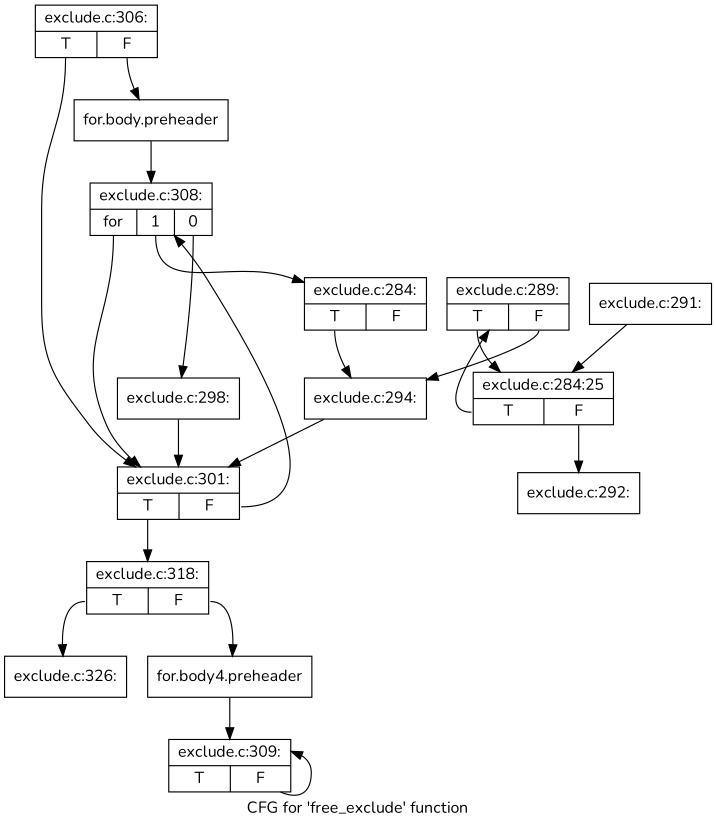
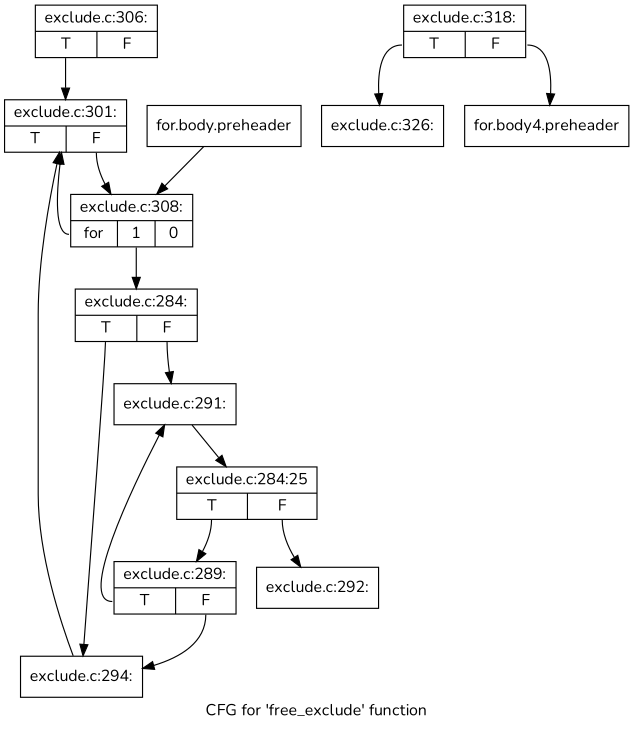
edge "exclude.c:306:" -> "for.body.preheader": removed
edge "exclude.c:289:" -> "exclude.c:284:25": now "exclude.c:289:" -> "exclude.c:291:"
edge "exclude.c:284:" -> "exclude.c:291:": added
node "exclude.c:298:": removed
edge "exclude.c:301:" -> "exclude.c:318:": removed
node "exclude.c:309:": removed
